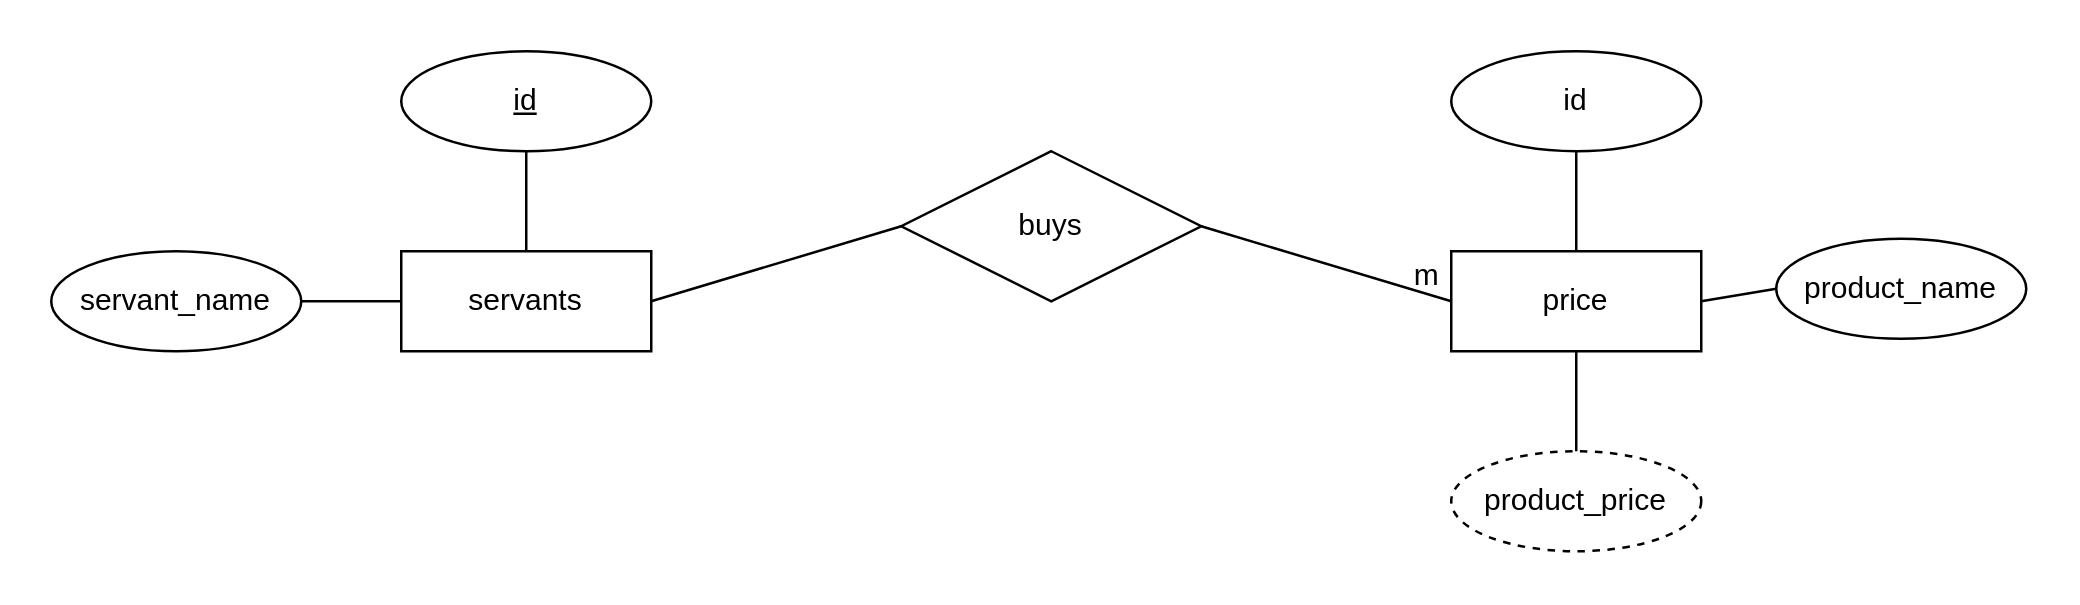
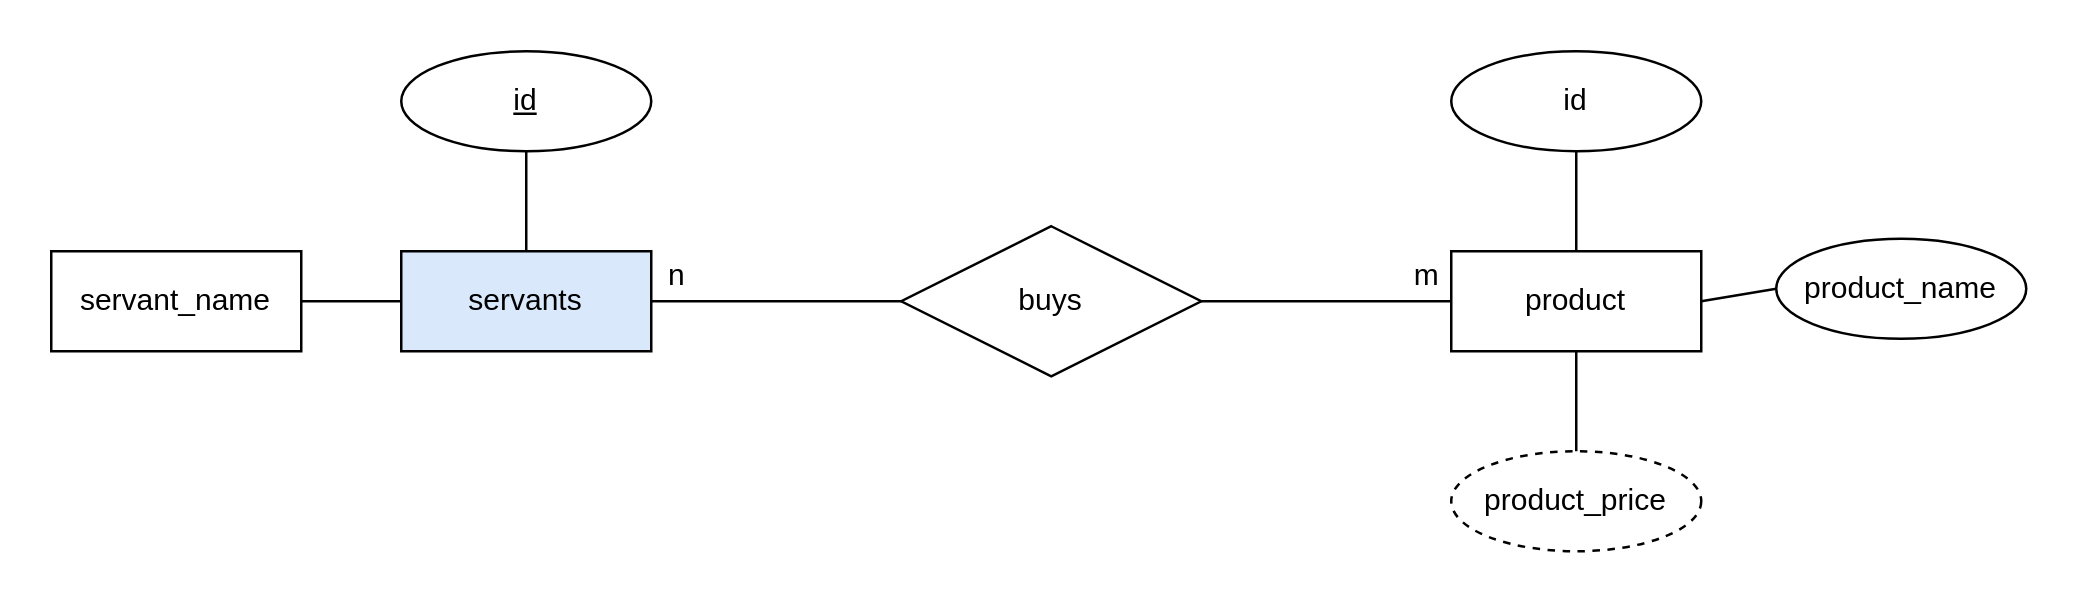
node "buys": moved (1051, 226) -> (1051, 301)
node "n": added
node "servant_name": shape ellipse -> rectangle
node "servants": fillcolor #ffffff -> #dae8fc
node "price": label "price" -> "product"
